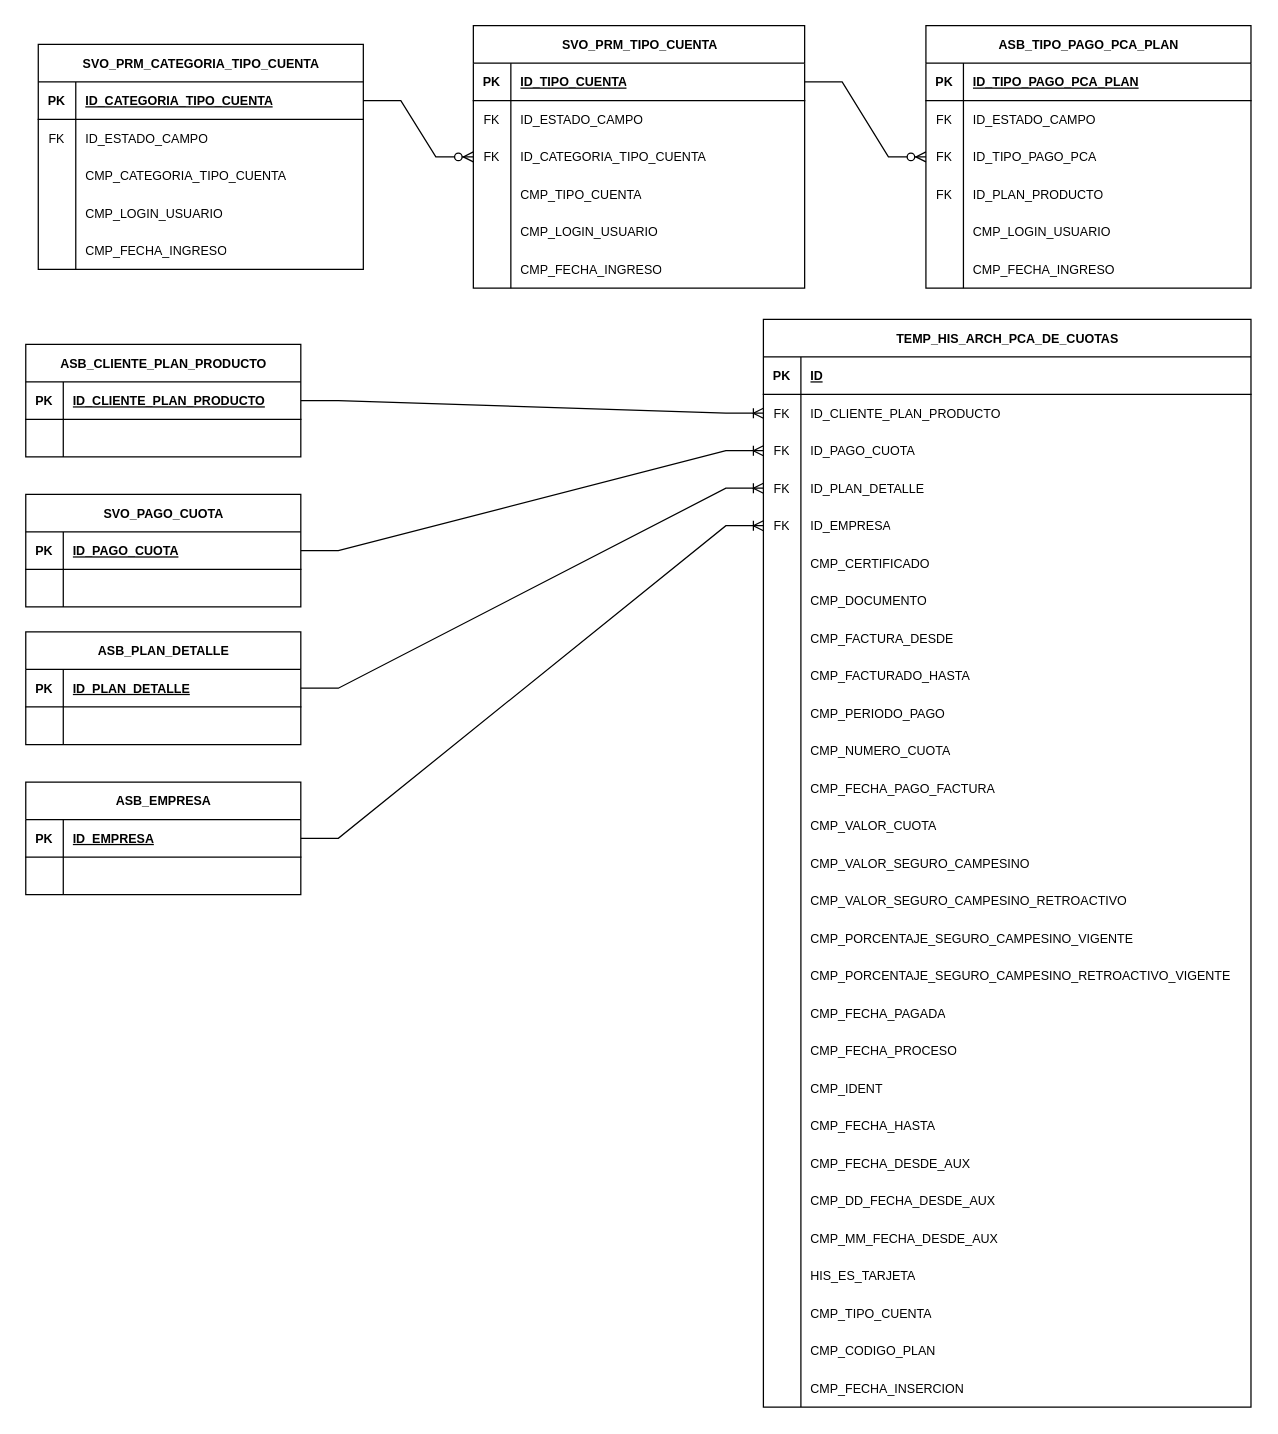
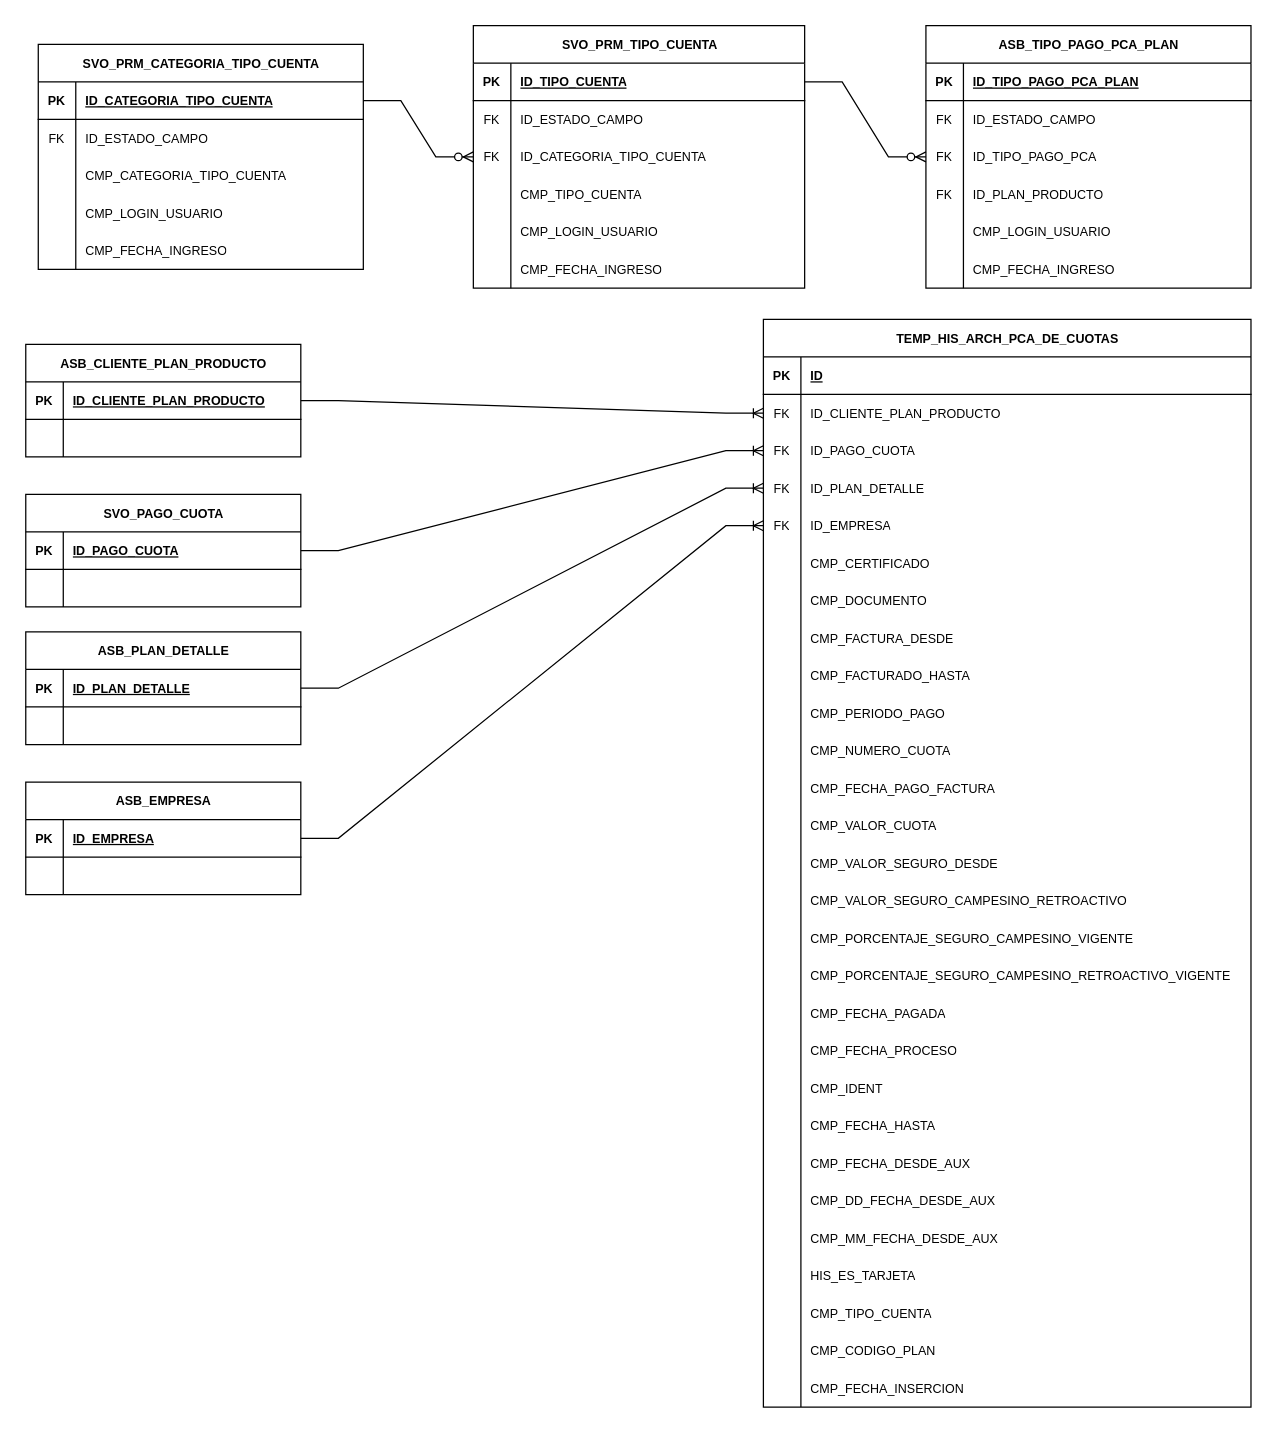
node "CMP_VALOR_SEGURO_CAMPESINO": label "CMP_VALOR_SEGURO_CAMPESINO" -> "CMP_VALOR_SEGURO_DESDE"
